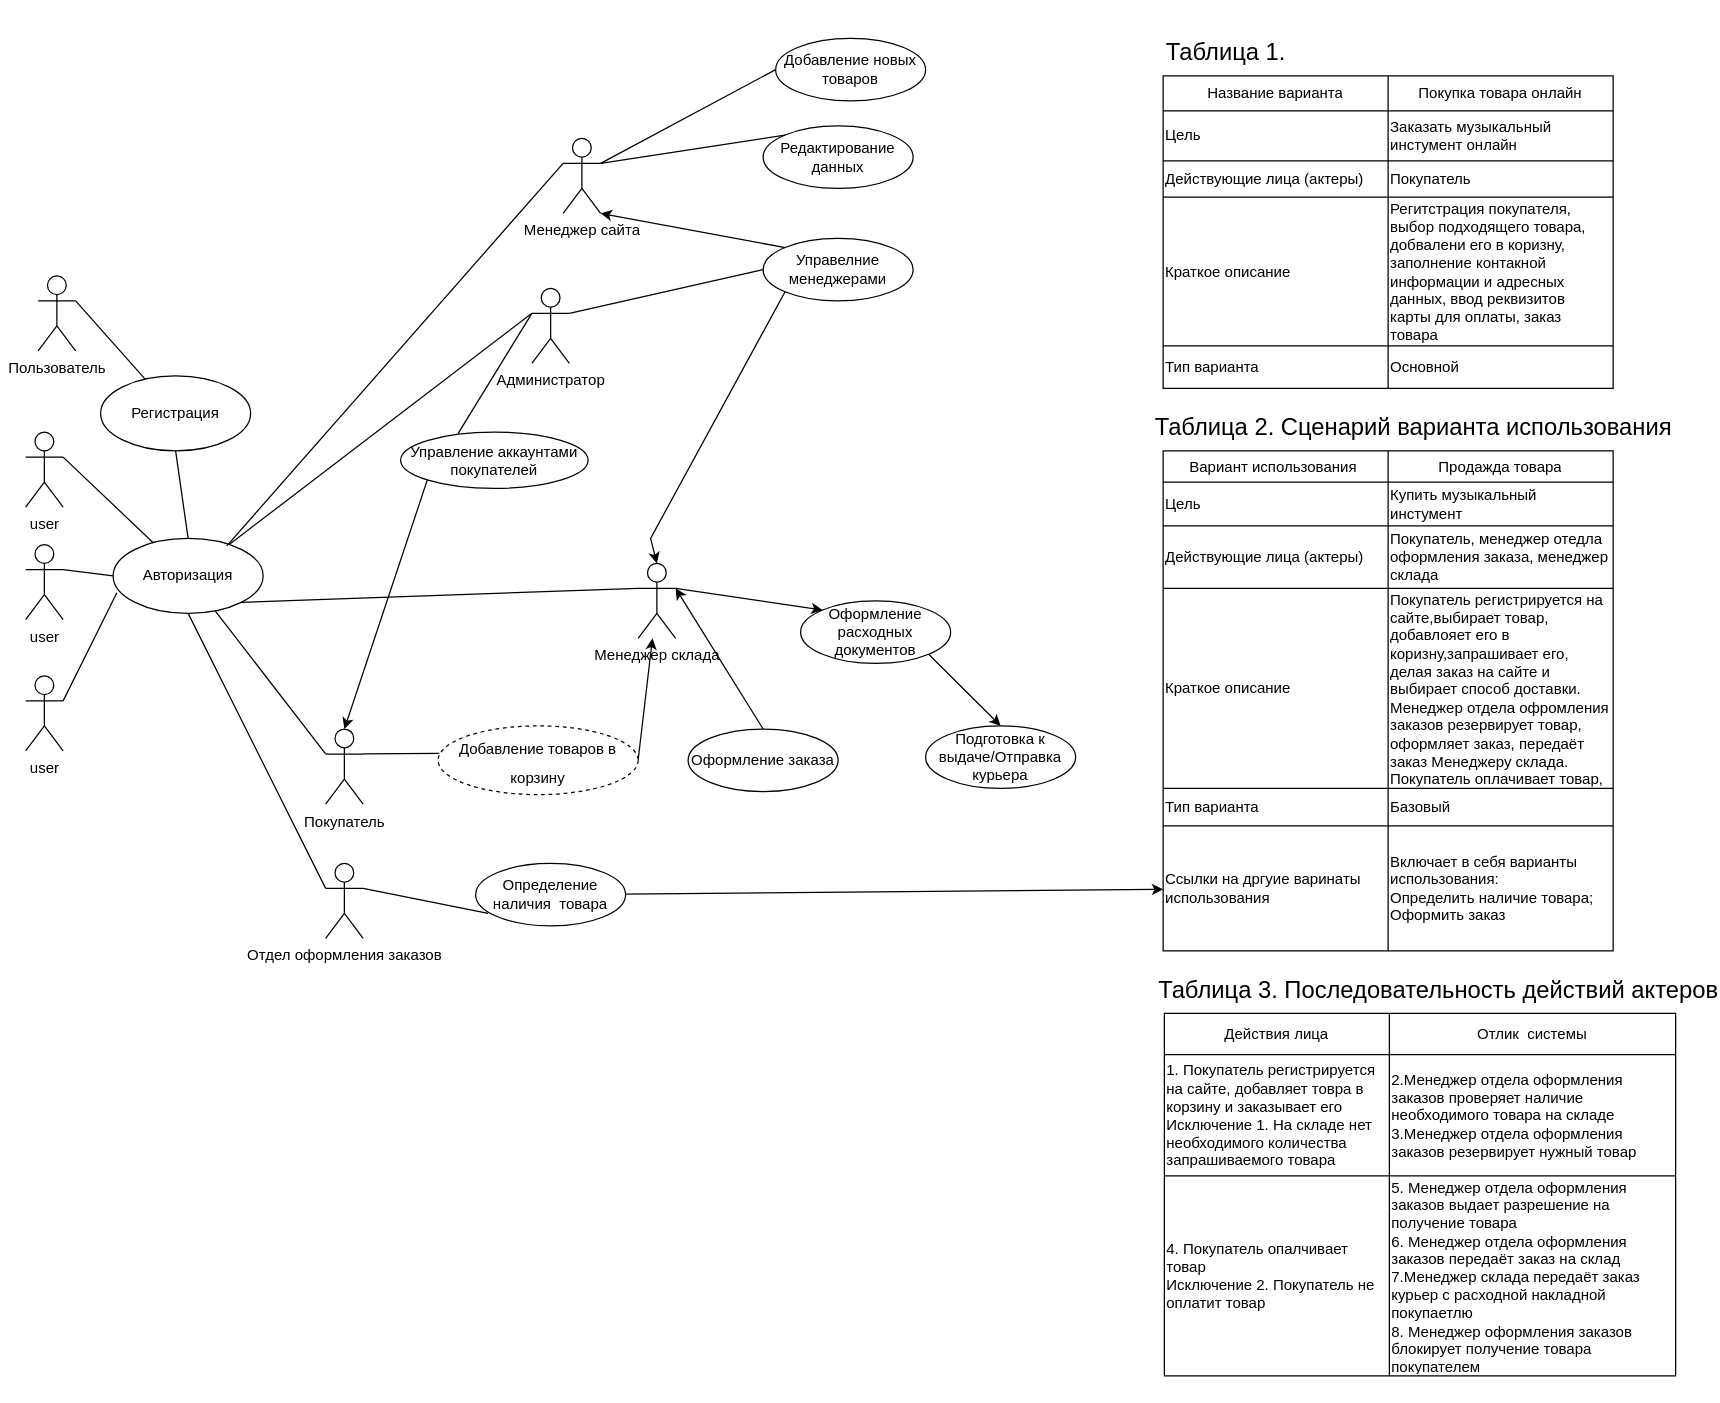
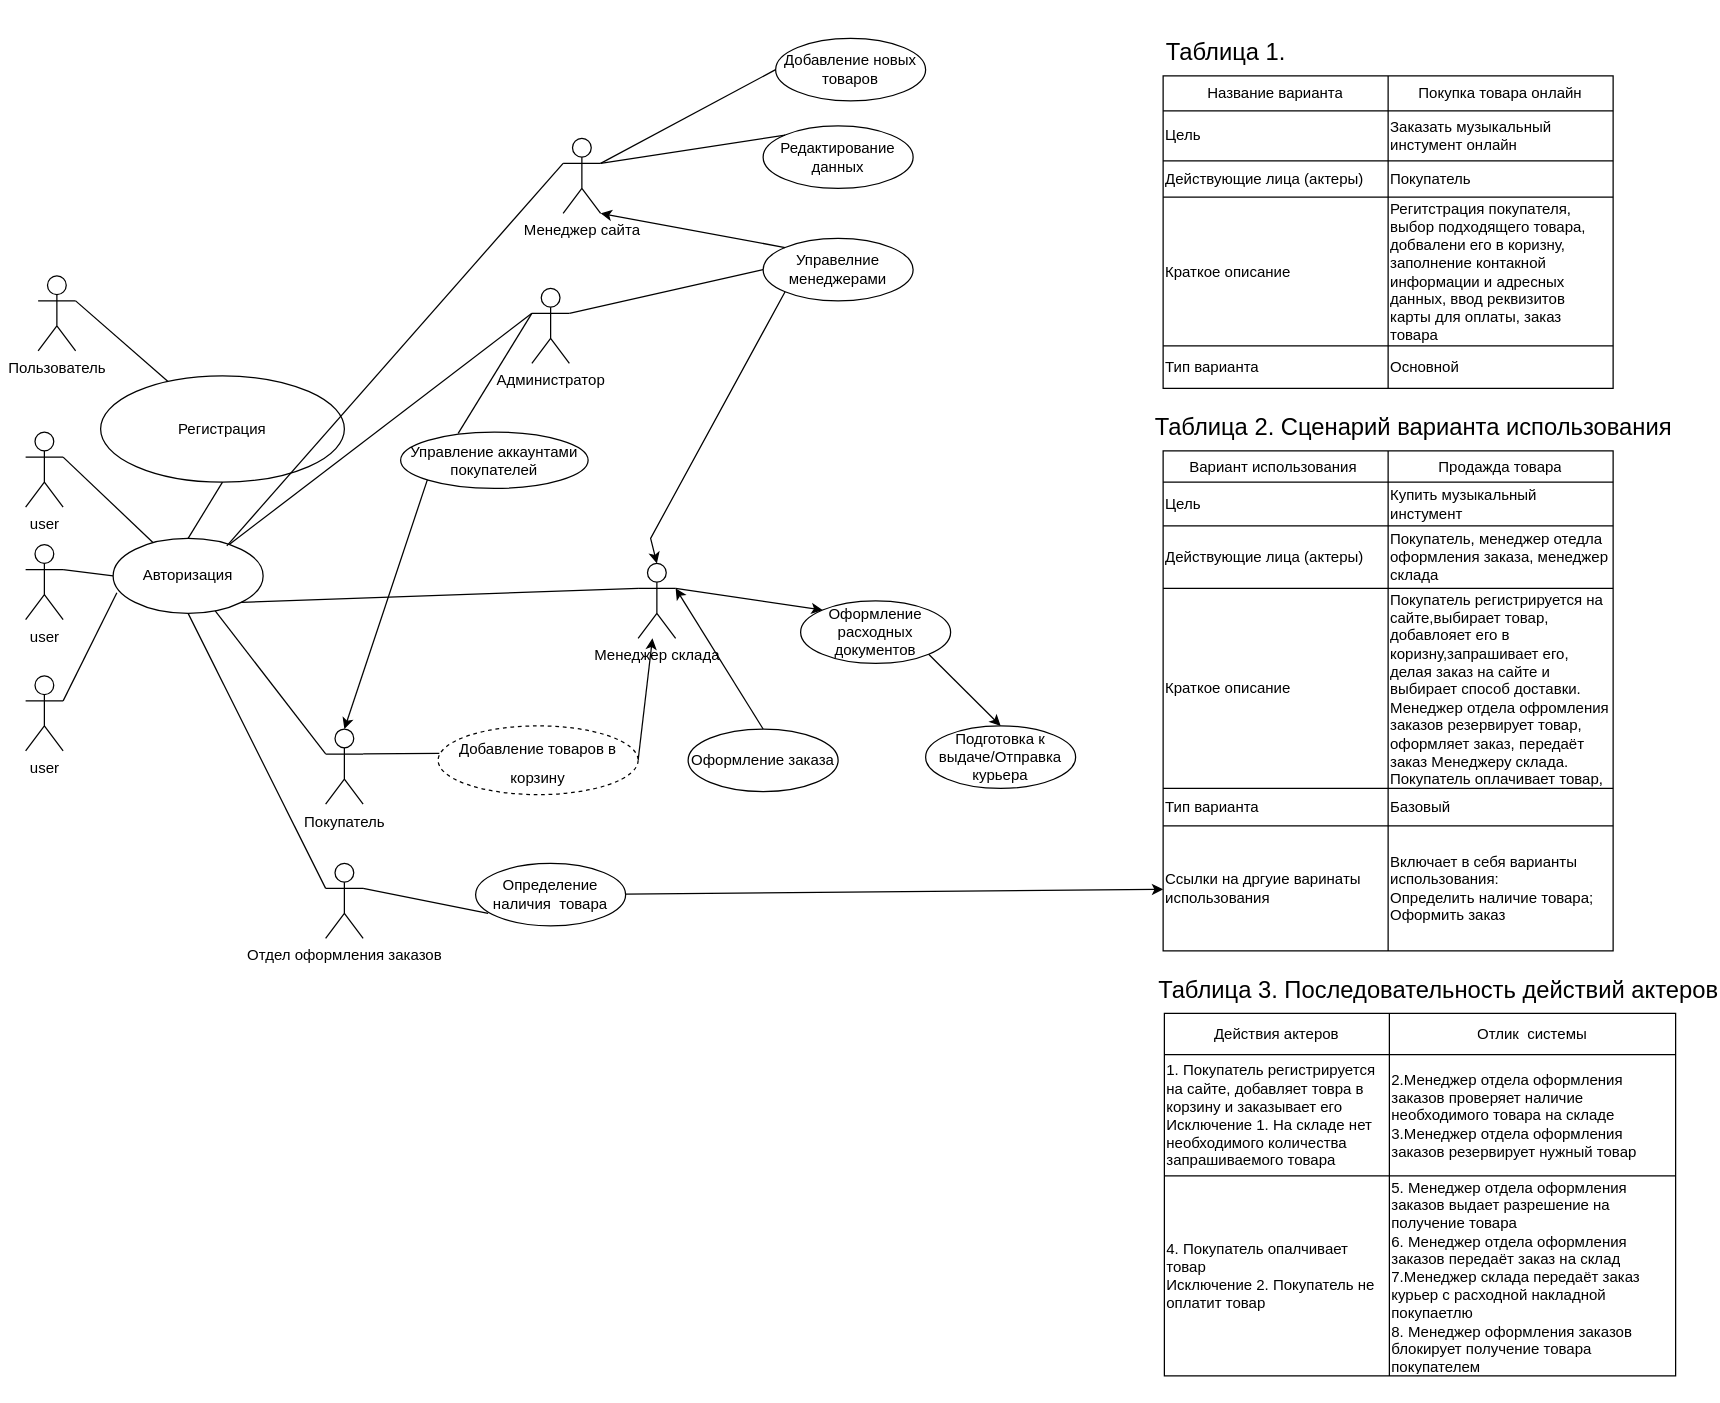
node "Регистрация": size 150x75 -> 244x106
node "Действия лица": label "Действия лица" -> "Действия актеров"
